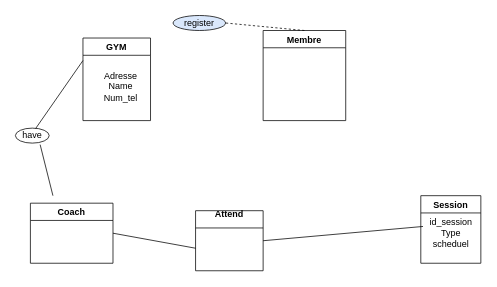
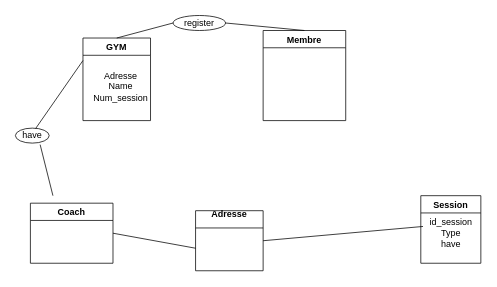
node "register": fillcolor #dae8fc -> #ffffff
edge "register" -- "Membre": style dashed -> solid
edge "register" -- "GYM": added
node "Adresse Name Num_tel": label "Adresse Name Num_tel" -> "Adresse Name Num_session"
node "Attend": label "Attend" -> "Adresse"
node "id_session Type scheduel": label "id_session Type scheduel" -> "id_session Type have"
